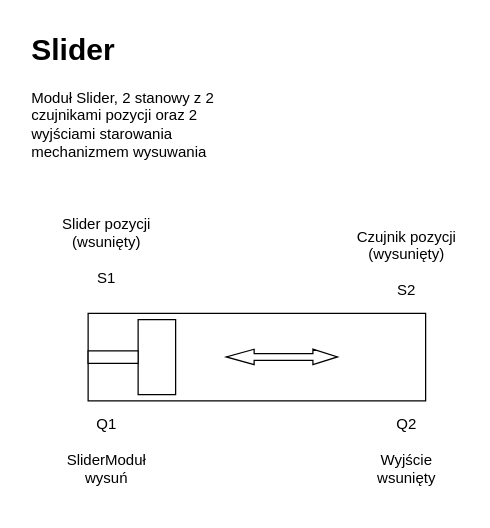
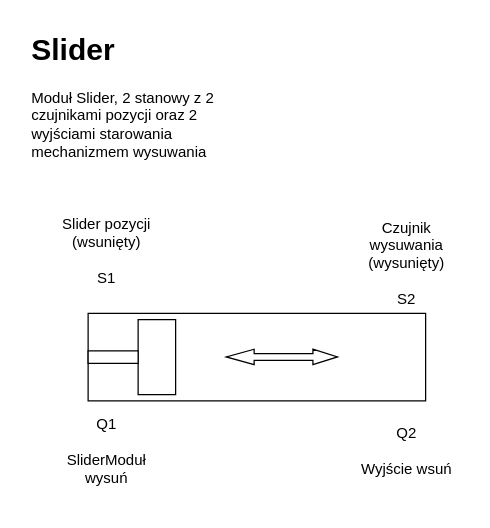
node "Czujnik pozycji (wysunięty) S2": label "Czujnik pozycji (wysunięty) S2" -> "Czujnik wysuwania (wysunięty) S2"
node "Q2 Wyjście wsunięty": label "Q2 Wyjście wsunięty" -> "Q2 Wyjście wsuń"
